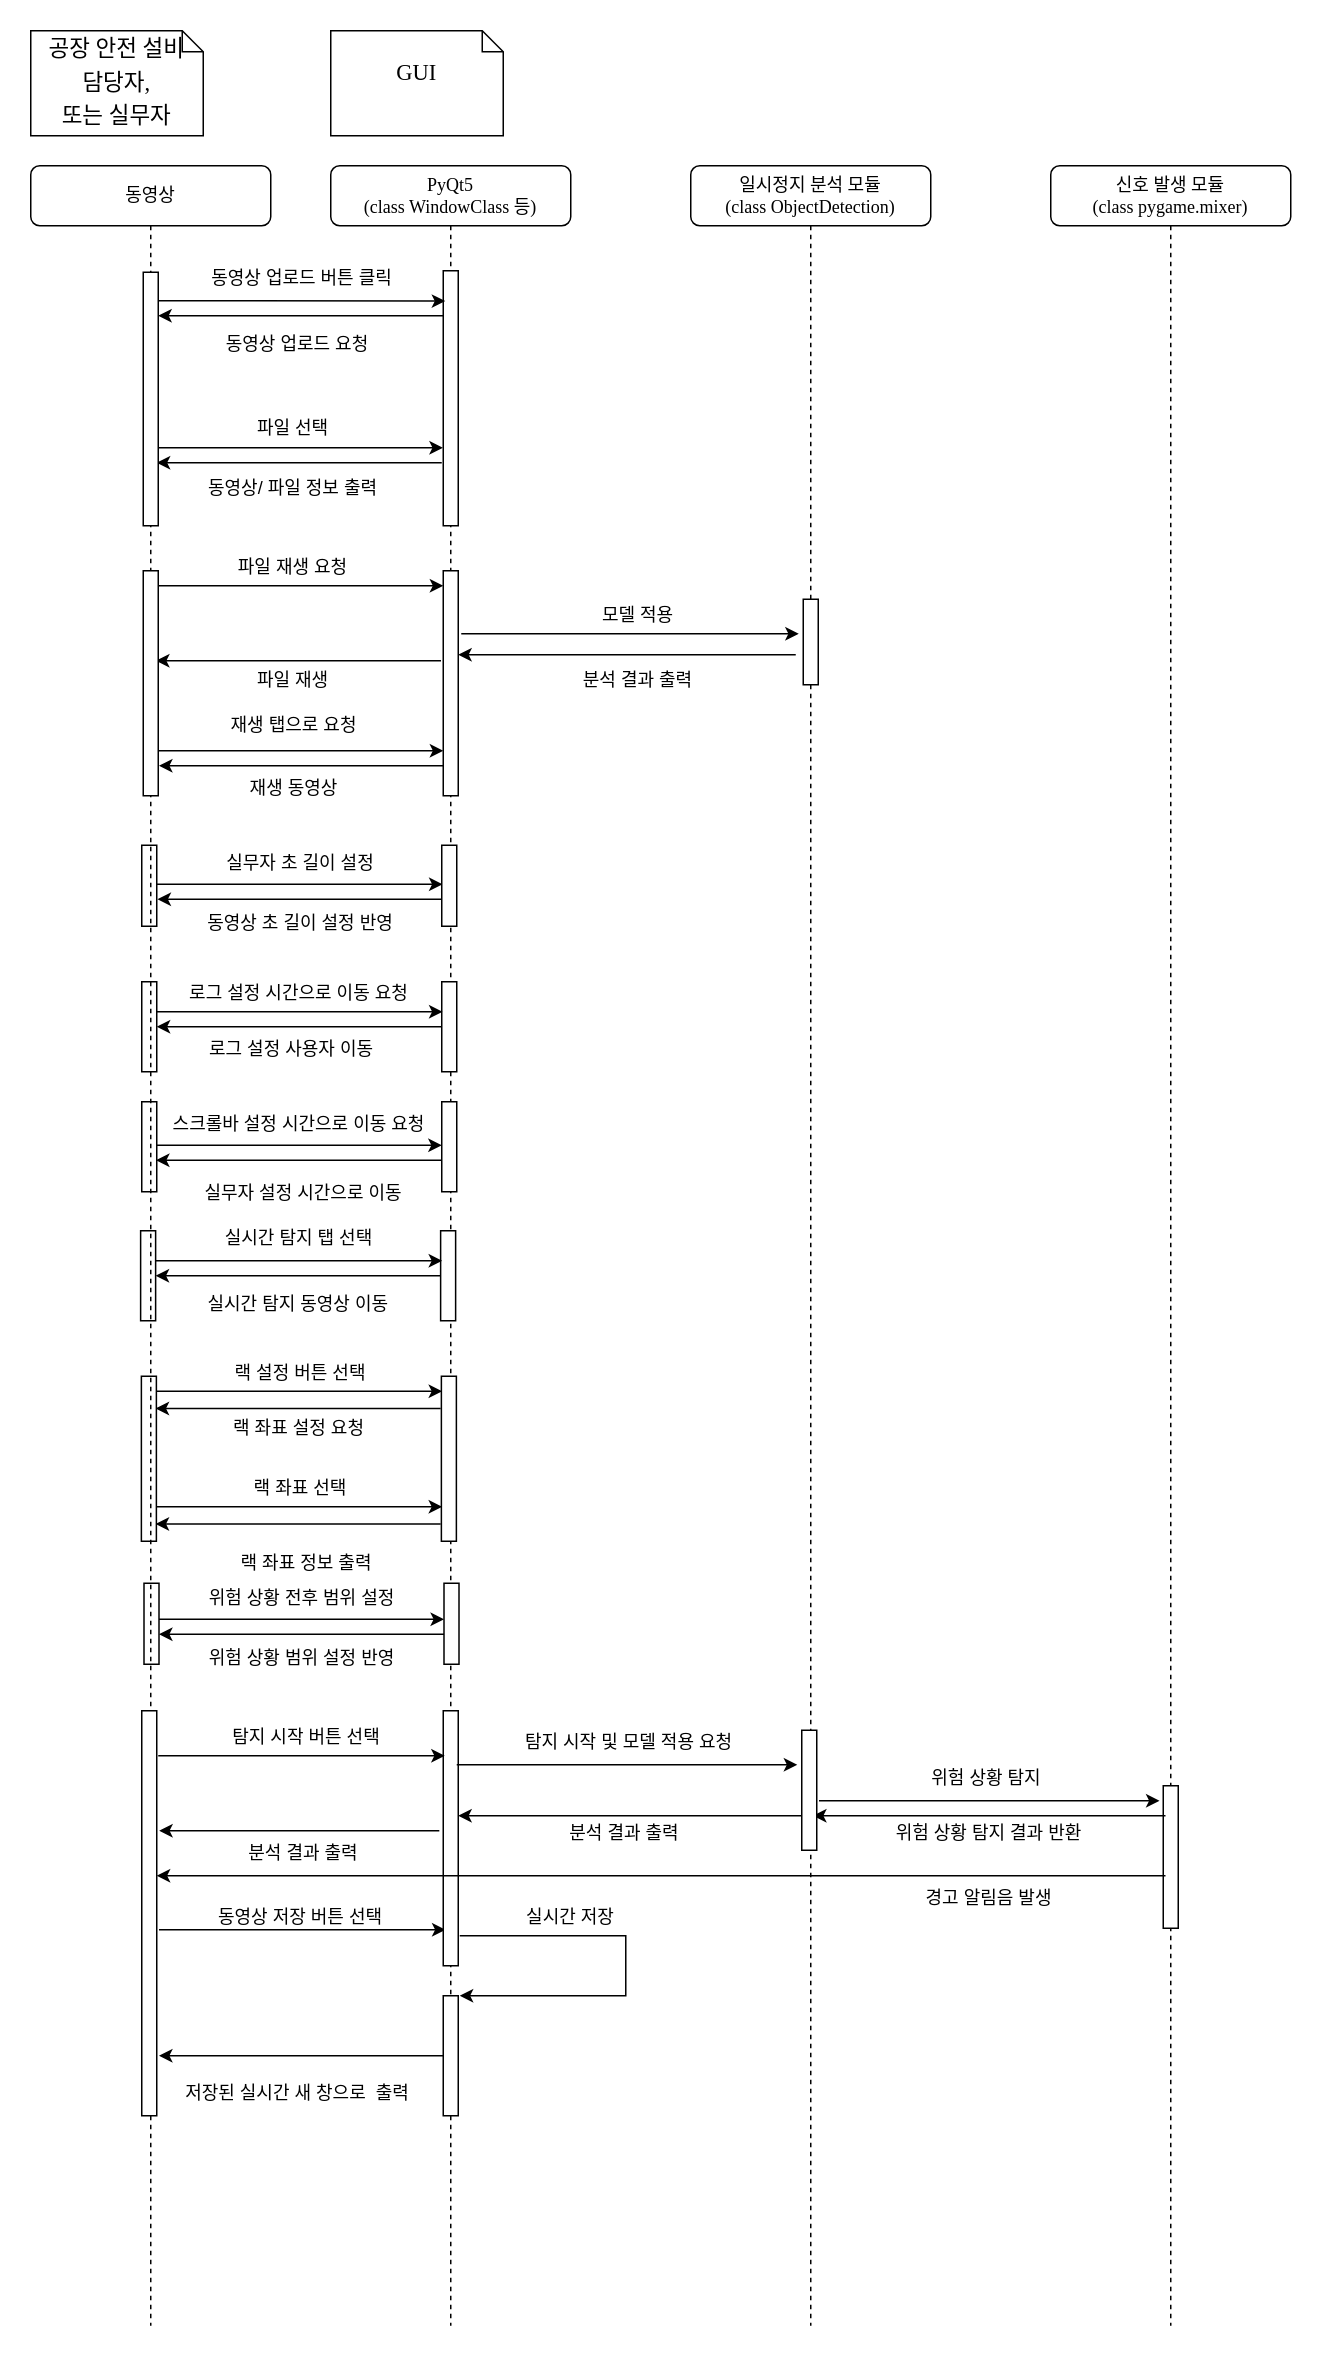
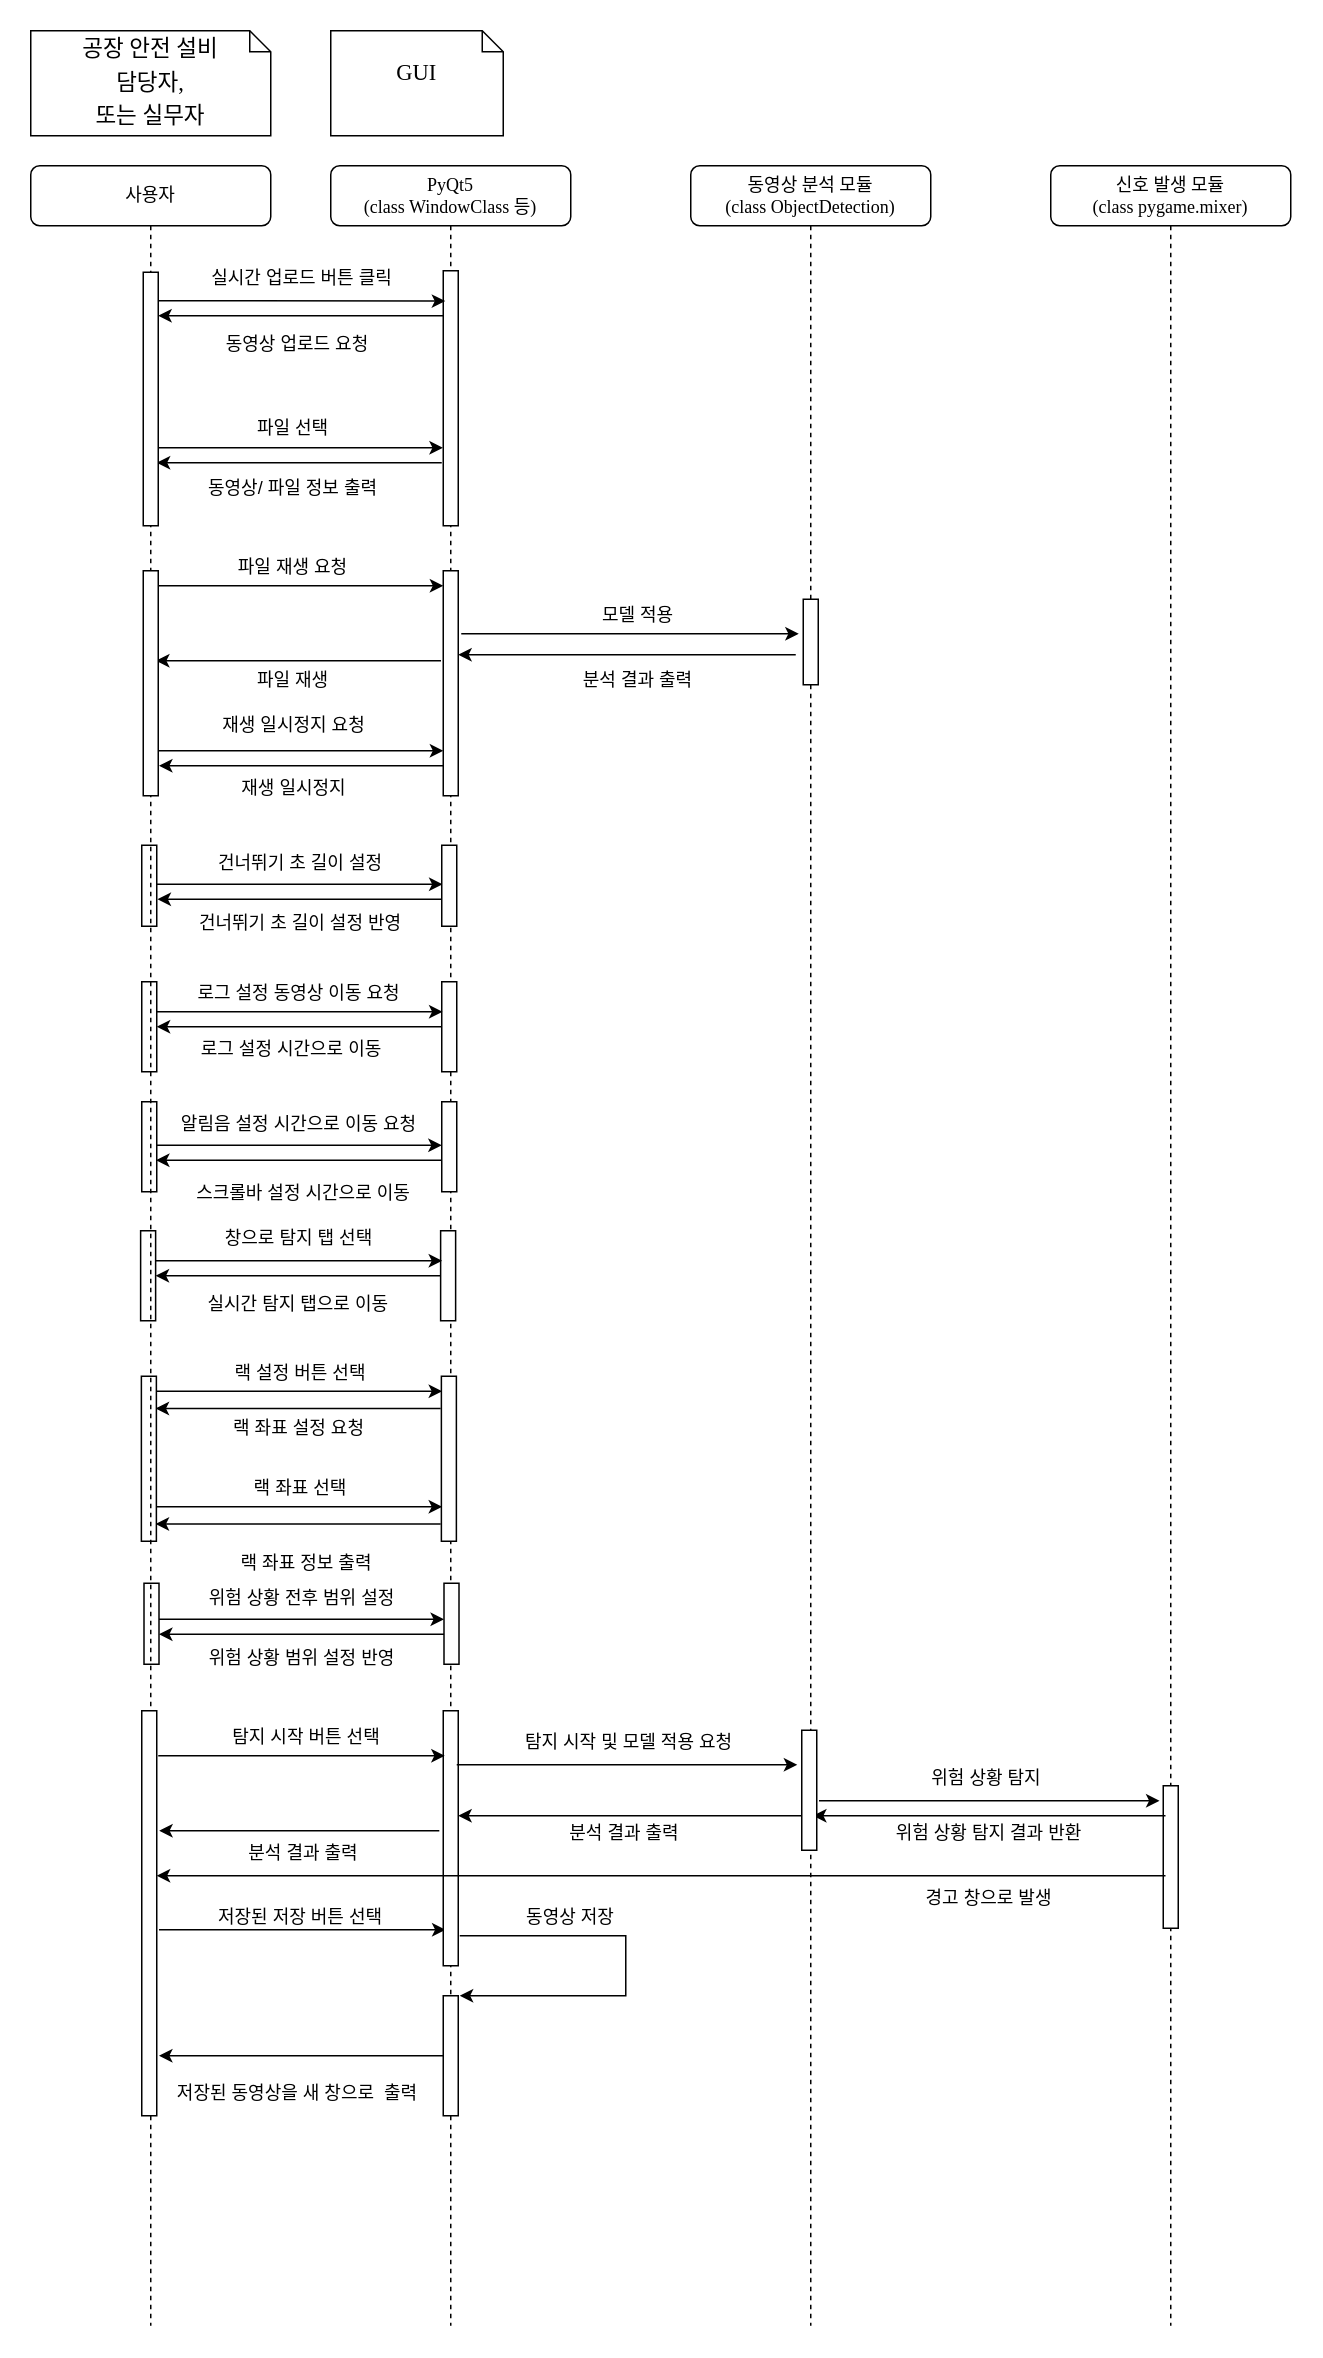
node "공장 안전 설비 담당자, 또는 실무자": size 173x105 -> 240x105
node "동영상": label "동영상" -> "사용자"
node "일시정지 분석 모듈 (class ObjectDetection)": label "일시정지 분석 모듈 (class ObjectDetection)" -> "동영상 분석 모듈 (class ObjectDetection)"
node "동영상 업로드 버튼 클릭": label "동영상 업로드 버튼 클릭" -> "실시간 업로드 버튼 클릭"
node "재생 탭으로 요청": label "재생 탭으로 요청" -> "재생 일시정지 요청"
node "재생 동영상": label "재생 동영상" -> "재생 일시정지"
node "실무자 초 길이 설정": label "실무자 초 길이 설정" -> "건너뛰기 초 길이 설정"
node "동영상 초 길이 설정 반영": label "동영상 초 길이 설정 반영" -> "건너뛰기 초 길이 설정 반영"
node "로그 설정 시간으로 이동 요청": label "로그 설정 시간으로 이동 요청" -> "로그 설정 동영상 이동 요청"
node "로그 설정 사용자 이동": label "로그 설정 사용자 이동" -> "로그 설정 시간으로 이동"
node "스크롤바 설정 시간으로 이동 요청": label "스크롤바 설정 시간으로 이동 요청" -> "알림음 설정 시간으로 이동 요청"
node "실무자 설정 시간으로 이동": label "실무자 설정 시간으로 이동" -> "스크롤바 설정 시간으로 이동"
node "실시간 탐지 탭 선택": label "실시간 탐지 탭 선택" -> "창으로 탐지 탭 선택"
node "실시간 탐지 동영상 이동": label "실시간 탐지 동영상 이동" -> "실시간 탐지 탭으로 이동"
node "경고 알림음 발생": label "경고 알림음 발생" -> "경고 창으로 발생"
node "동영상 저장 버튼 선택": label "동영상 저장 버튼 선택" -> "저장된 저장 버튼 선택"
node "실시간 저장": label "실시간 저장" -> "동영상 저장"
node "저장된 실시간 새 창으로 출력": label "저장된 실시간 새 창으로 출력" -> "저장된 동영상을 새 창으로 출력"
